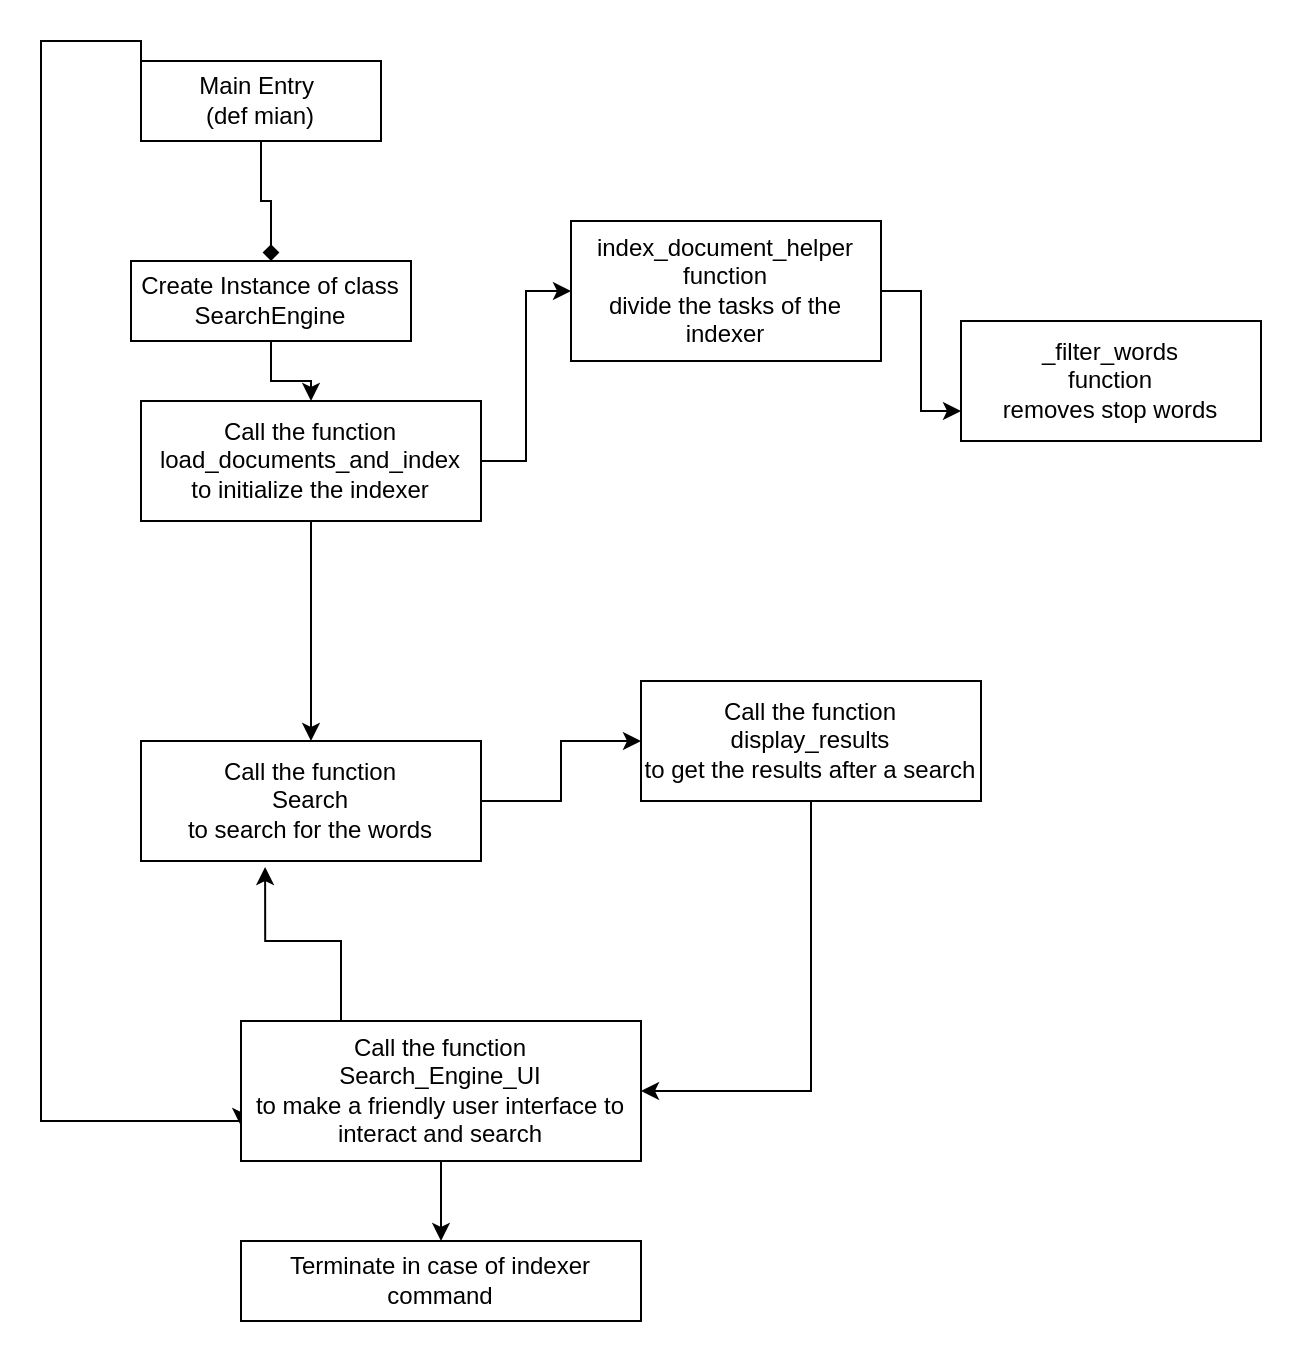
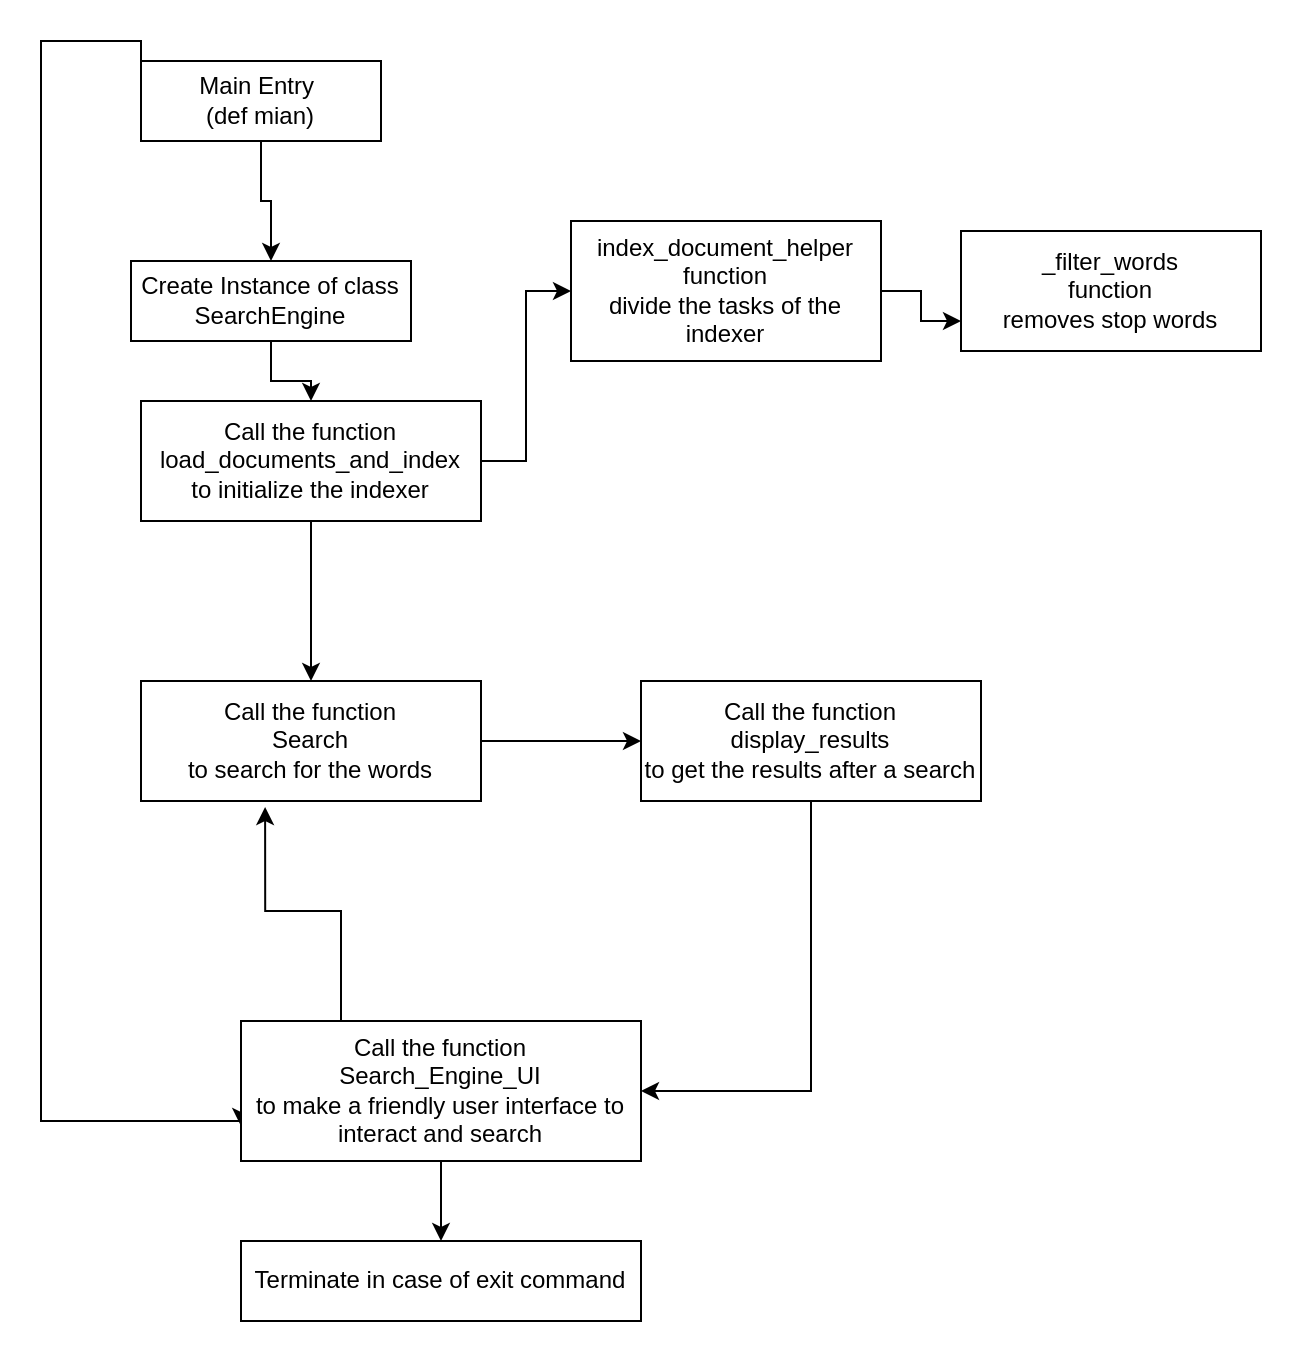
edge "Main Entry (def mian)" -> "Create Instance of class SearchEngine": arrowhead diamond -> classic
node "_filter_words function removes stop words": moved (1111, 381) -> (1111, 291)
node "Call the function Search to search for the words": moved (311, 801) -> (311, 741)
node "Terminate in case of indexer command": label "Terminate in case of indexer command" -> "Terminate in case of exit command"
